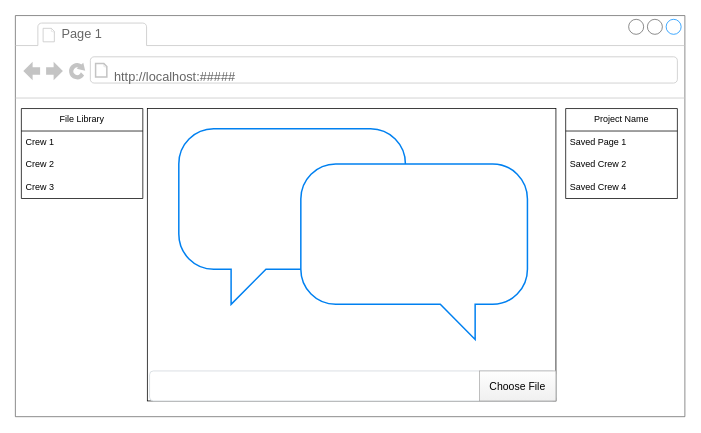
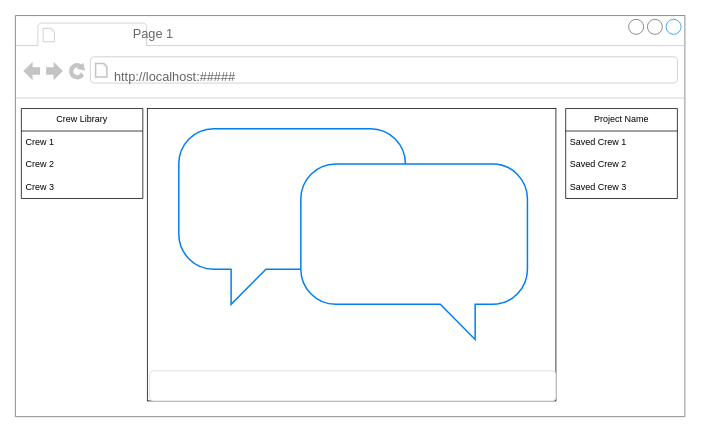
node "Page 1": moved (102, 34) -> (173, 34)
node "File Library": label "File Library" -> "Crew Library"
node "Saved Page 1": label "Saved Page 1" -> "Saved Crew 1"
node "Saved Crew 4": label "Saved Crew 4" -> "Saved Crew 3"
node "Choose File": removed
